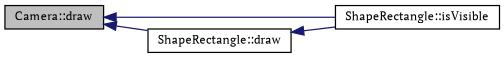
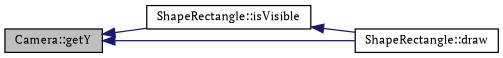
node "Camera::draw": label "Camera::draw" -> "Camera::getY"
edge "ShapeRectangle::isVisible" -> "ShapeRectangle::draw": reversed
